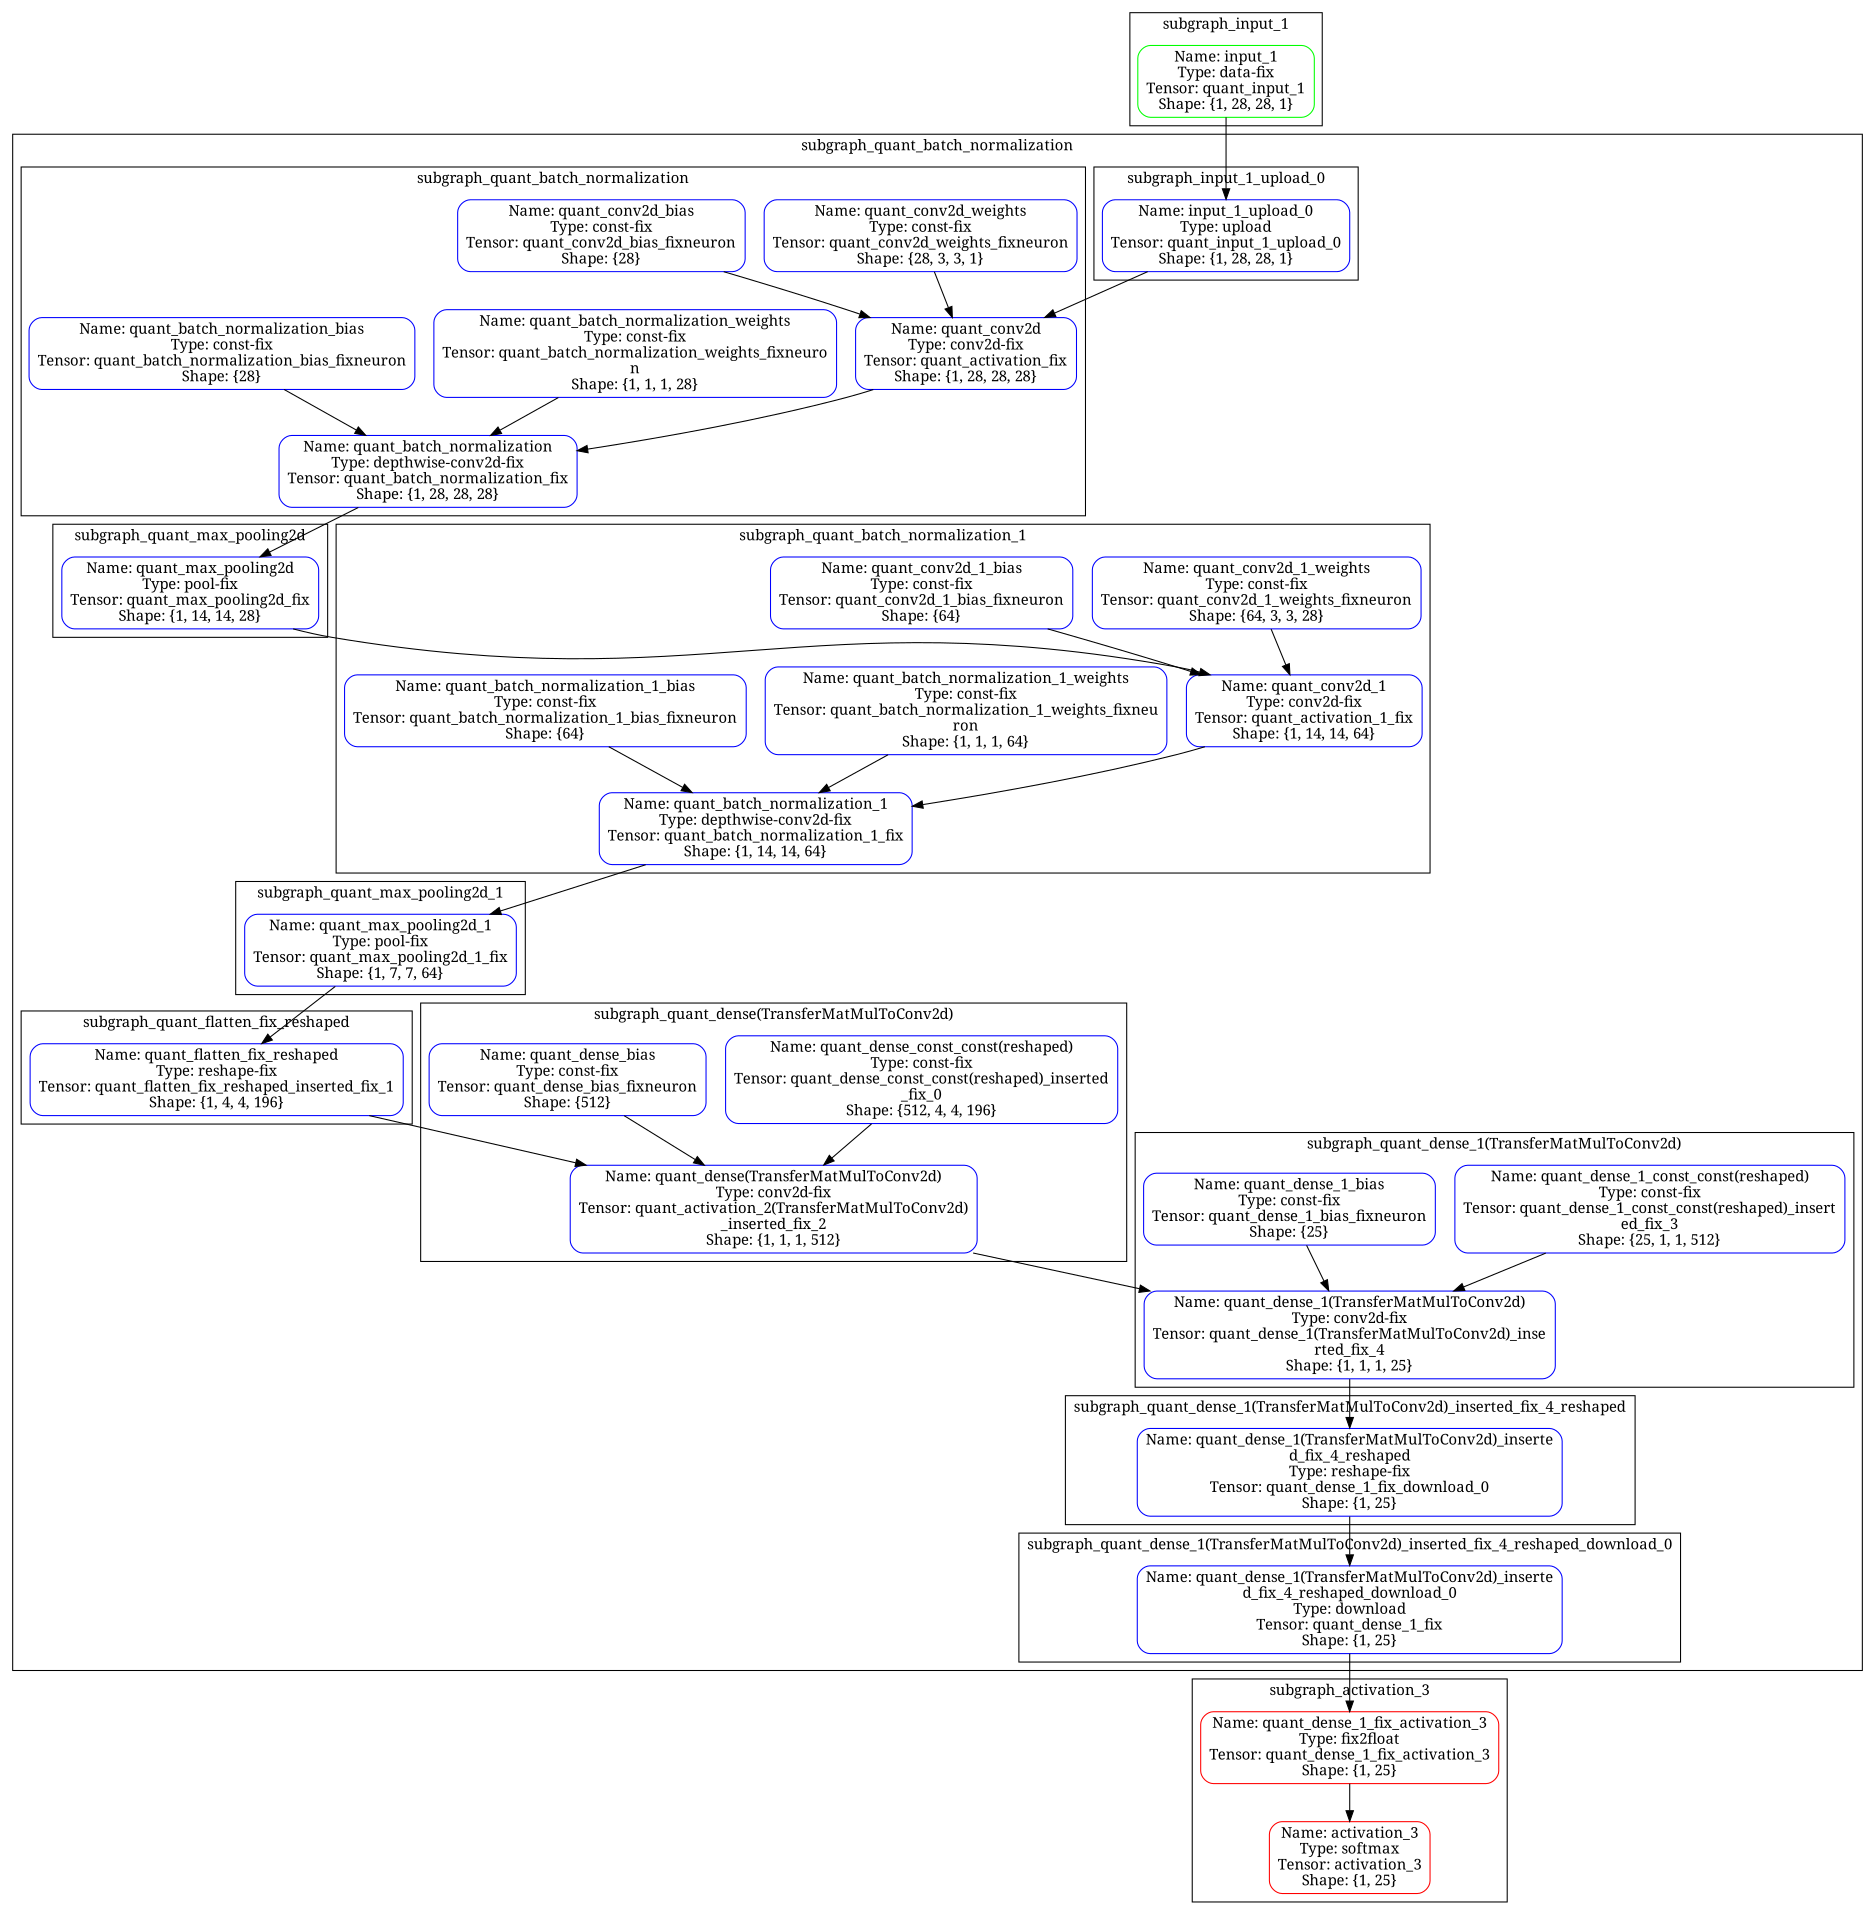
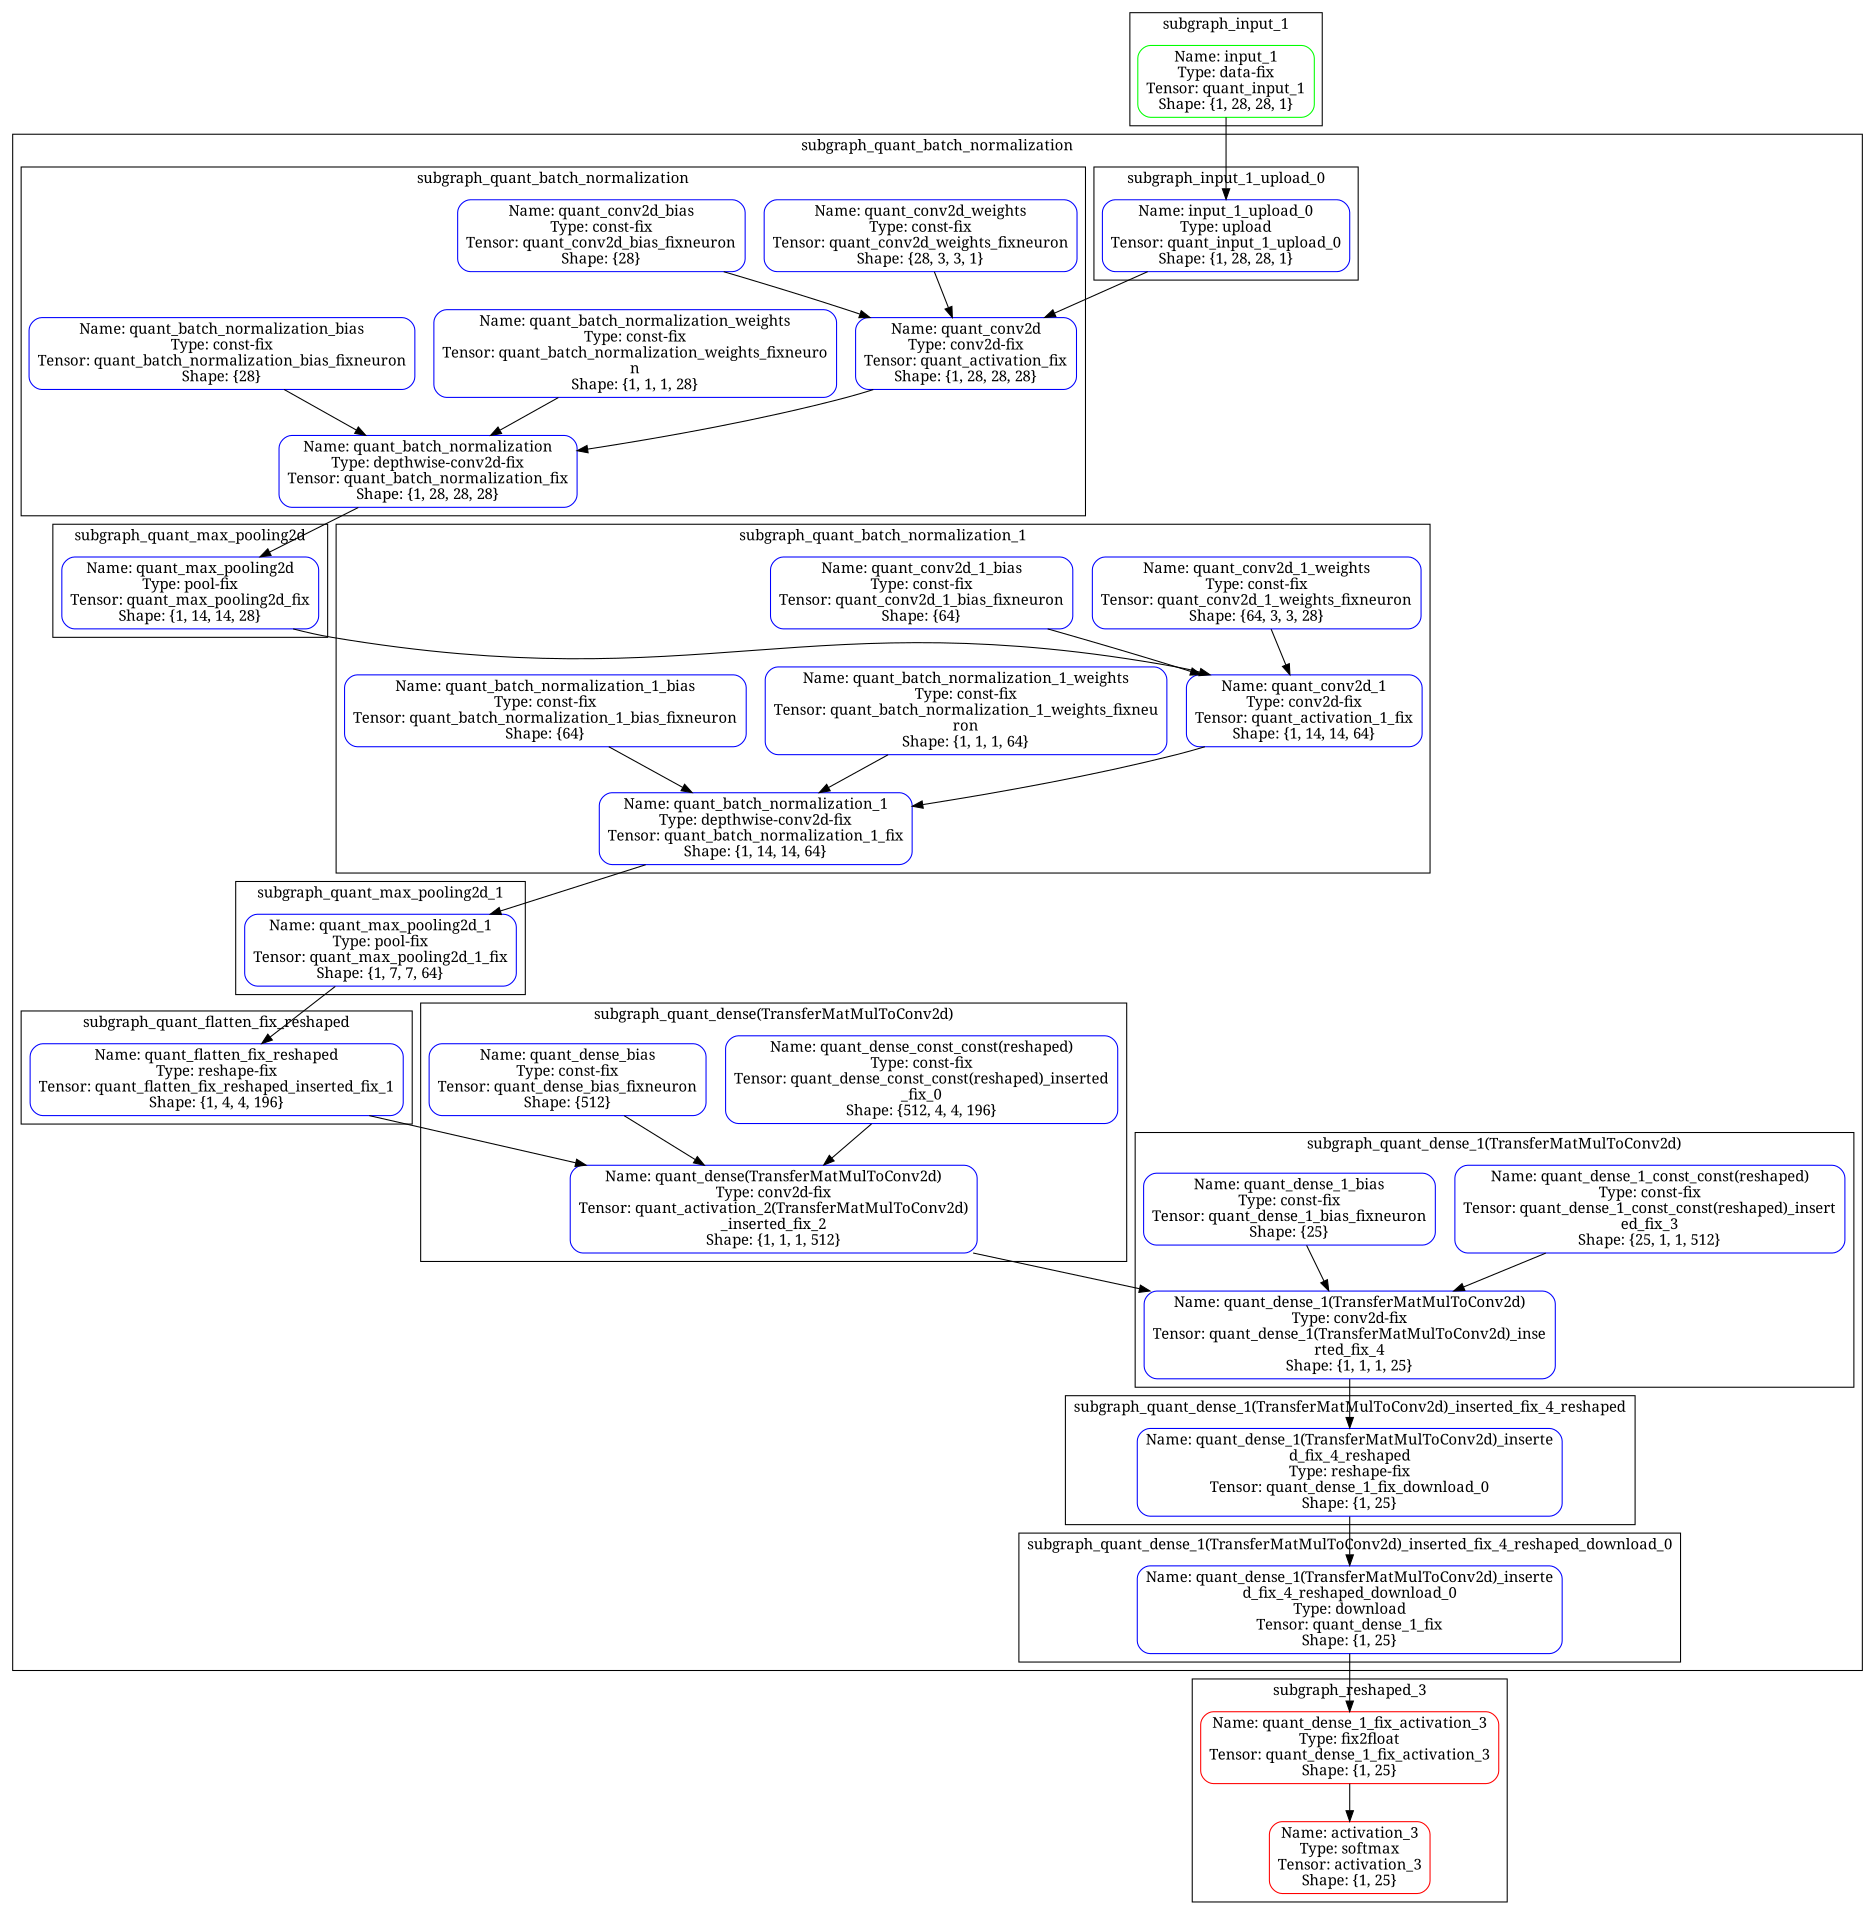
cluster "subgraph_activation_3": label "subgraph_activation_3" -> "subgraph_reshaped_3"
